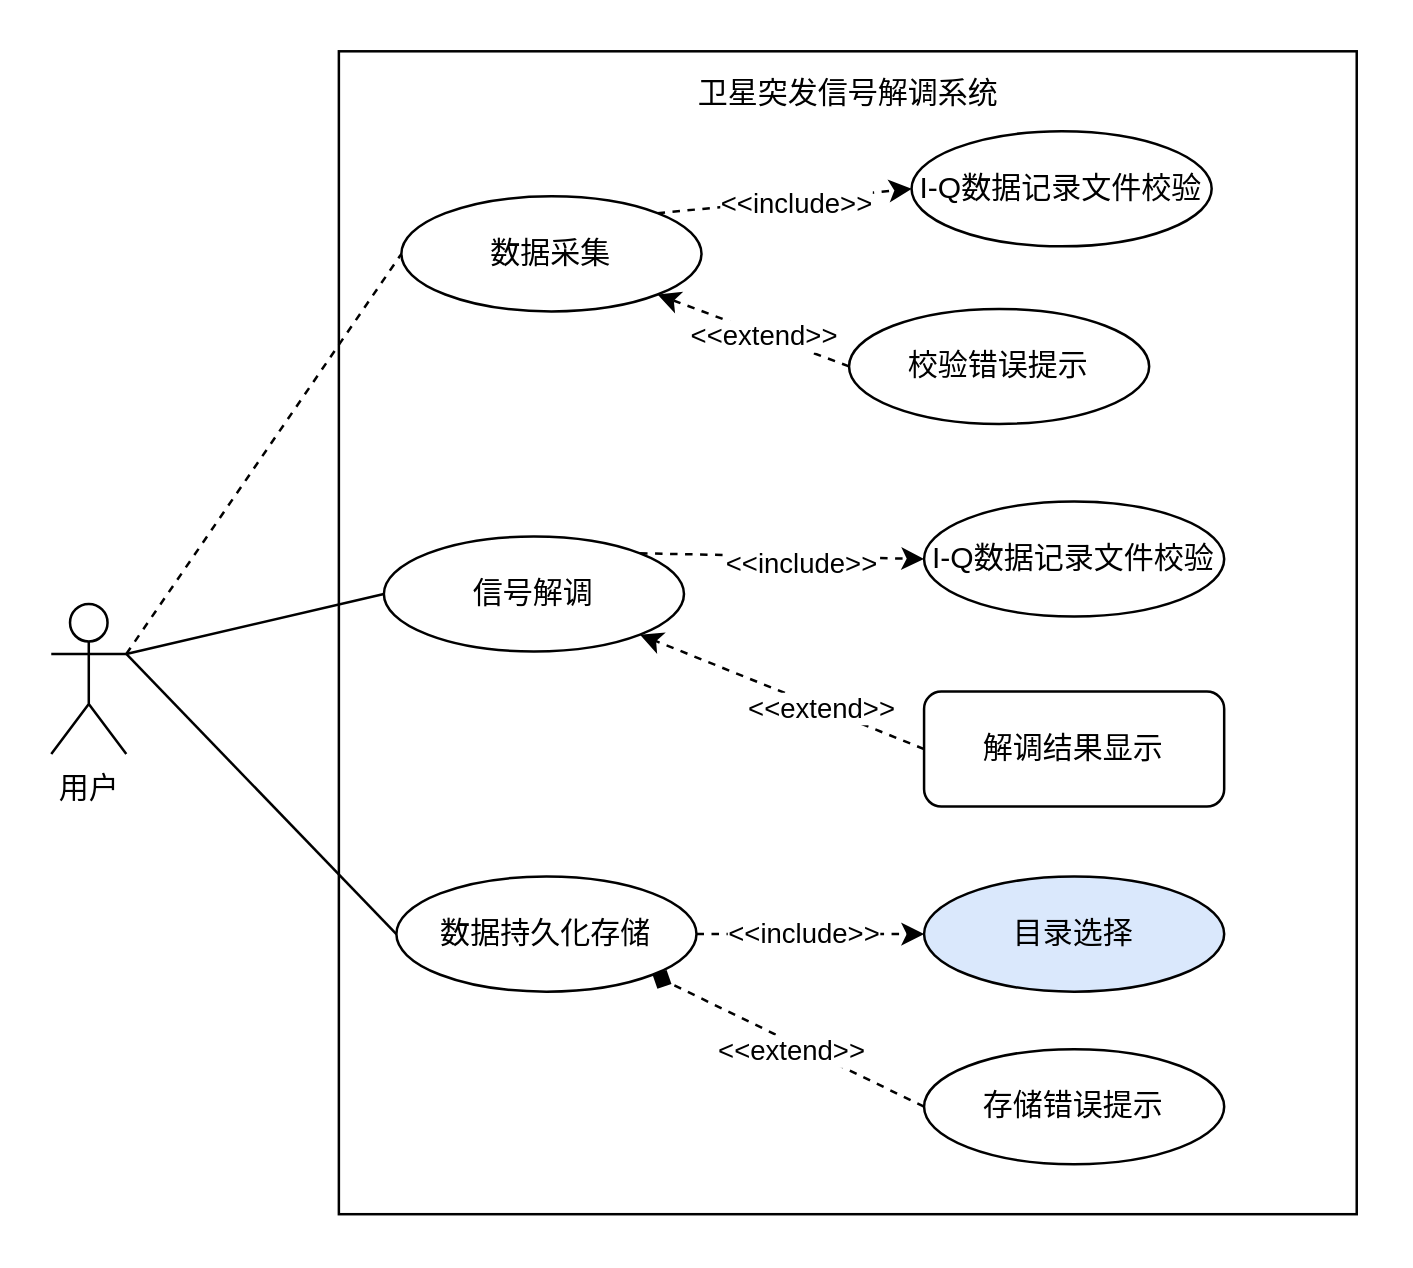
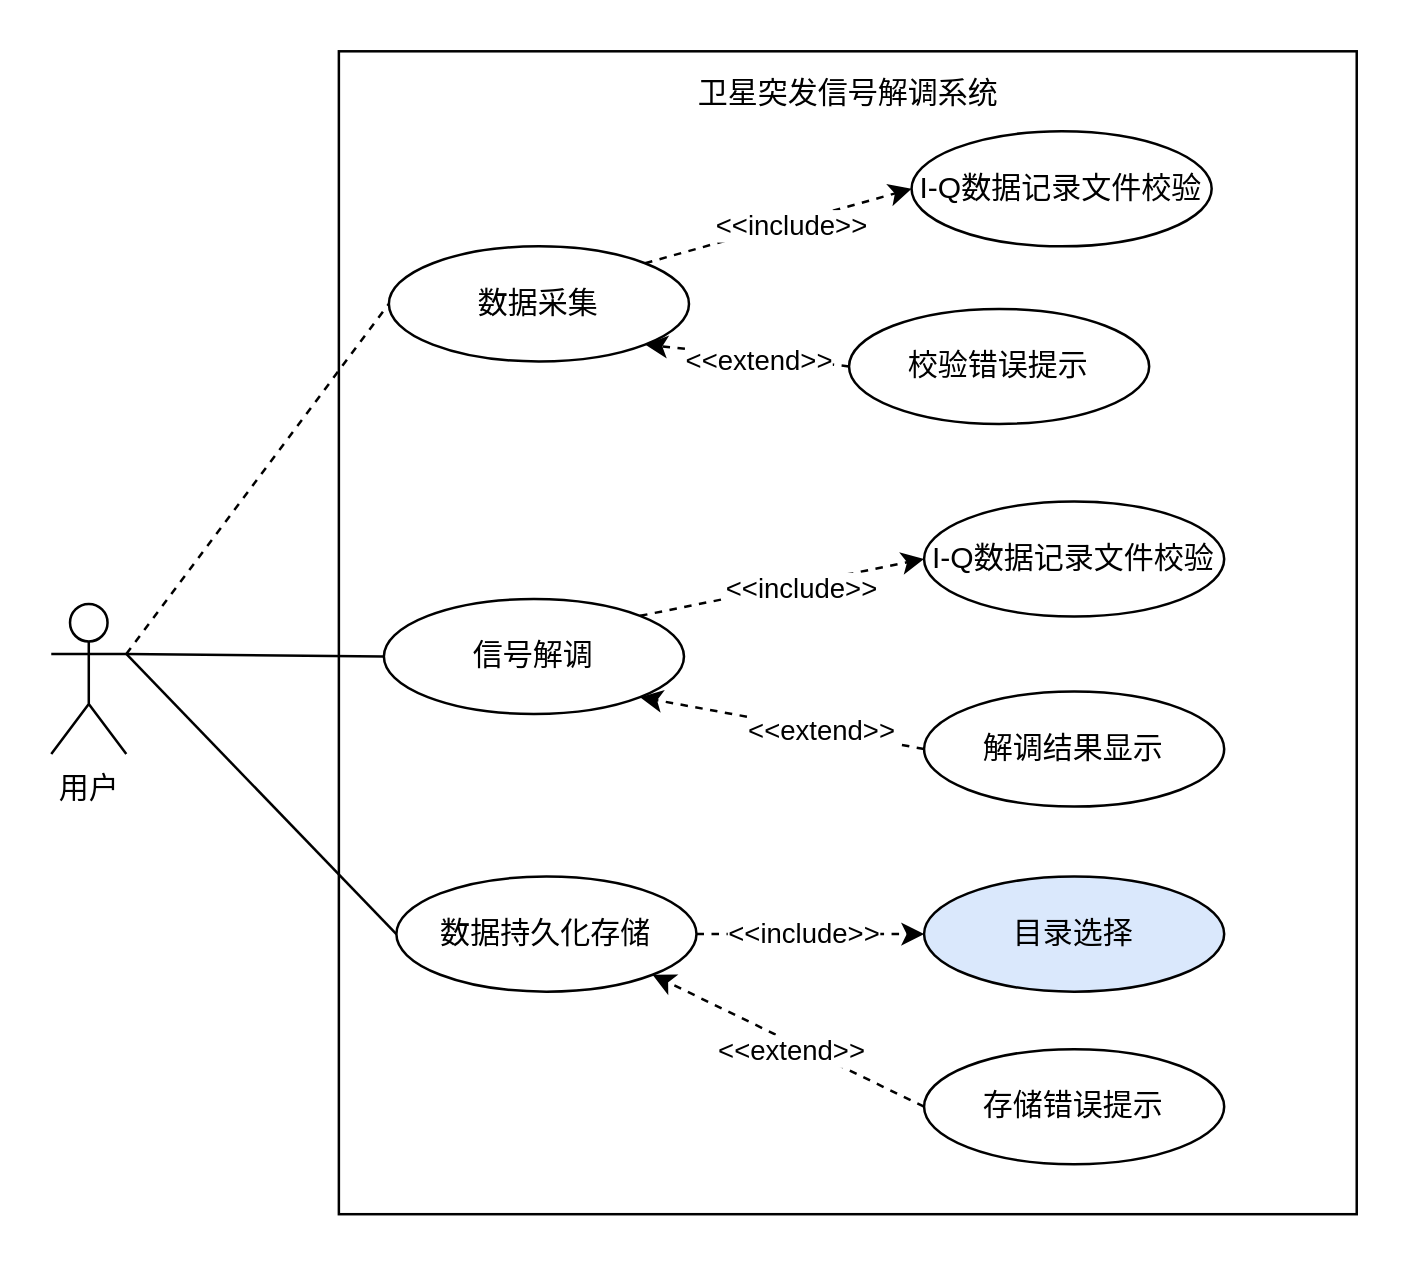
node "数据采集": moved (551, 254) -> (539, 304)
node "信号解调": moved (534, 594) -> (534, 656)
node "解调结果显示": shape rounded rectangle -> ellipse
edge "存储错误提示" -> "数据持久化存储": arrowhead diamond -> classic
